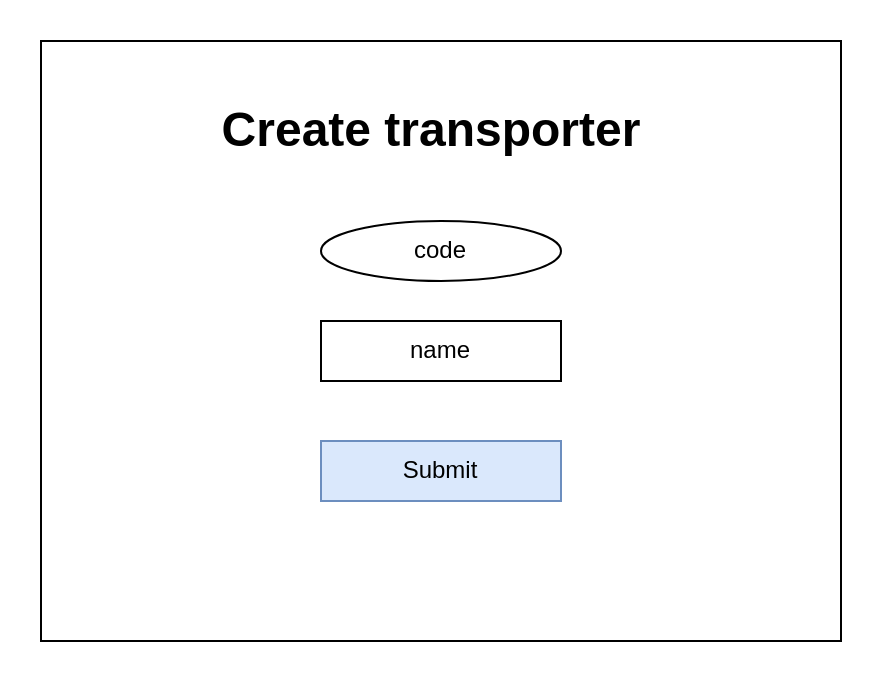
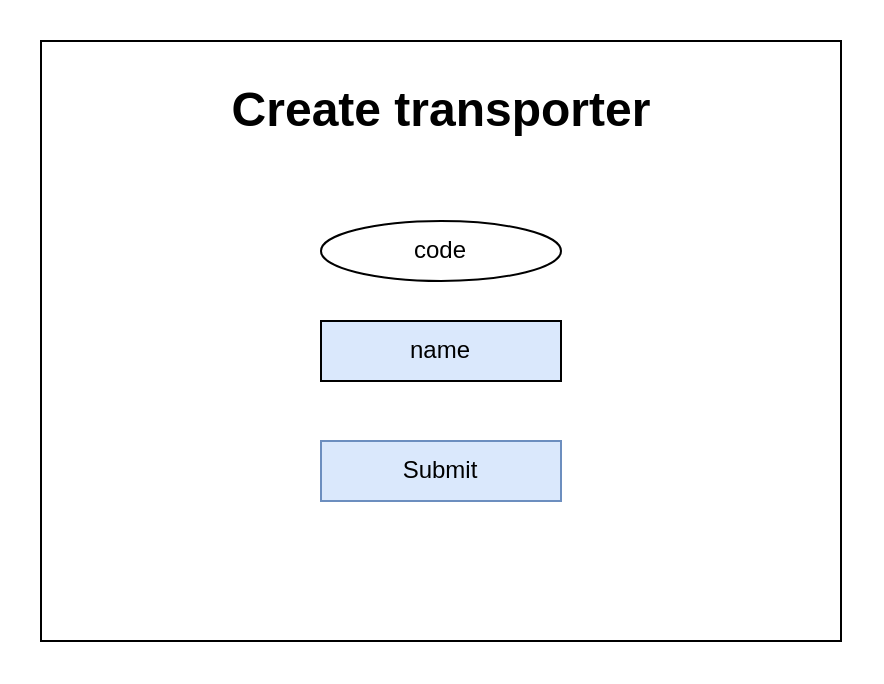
node "Create transporter": moved (431, 131) -> (441, 111)
node "name": fillcolor #ffffff -> #dae8fc
